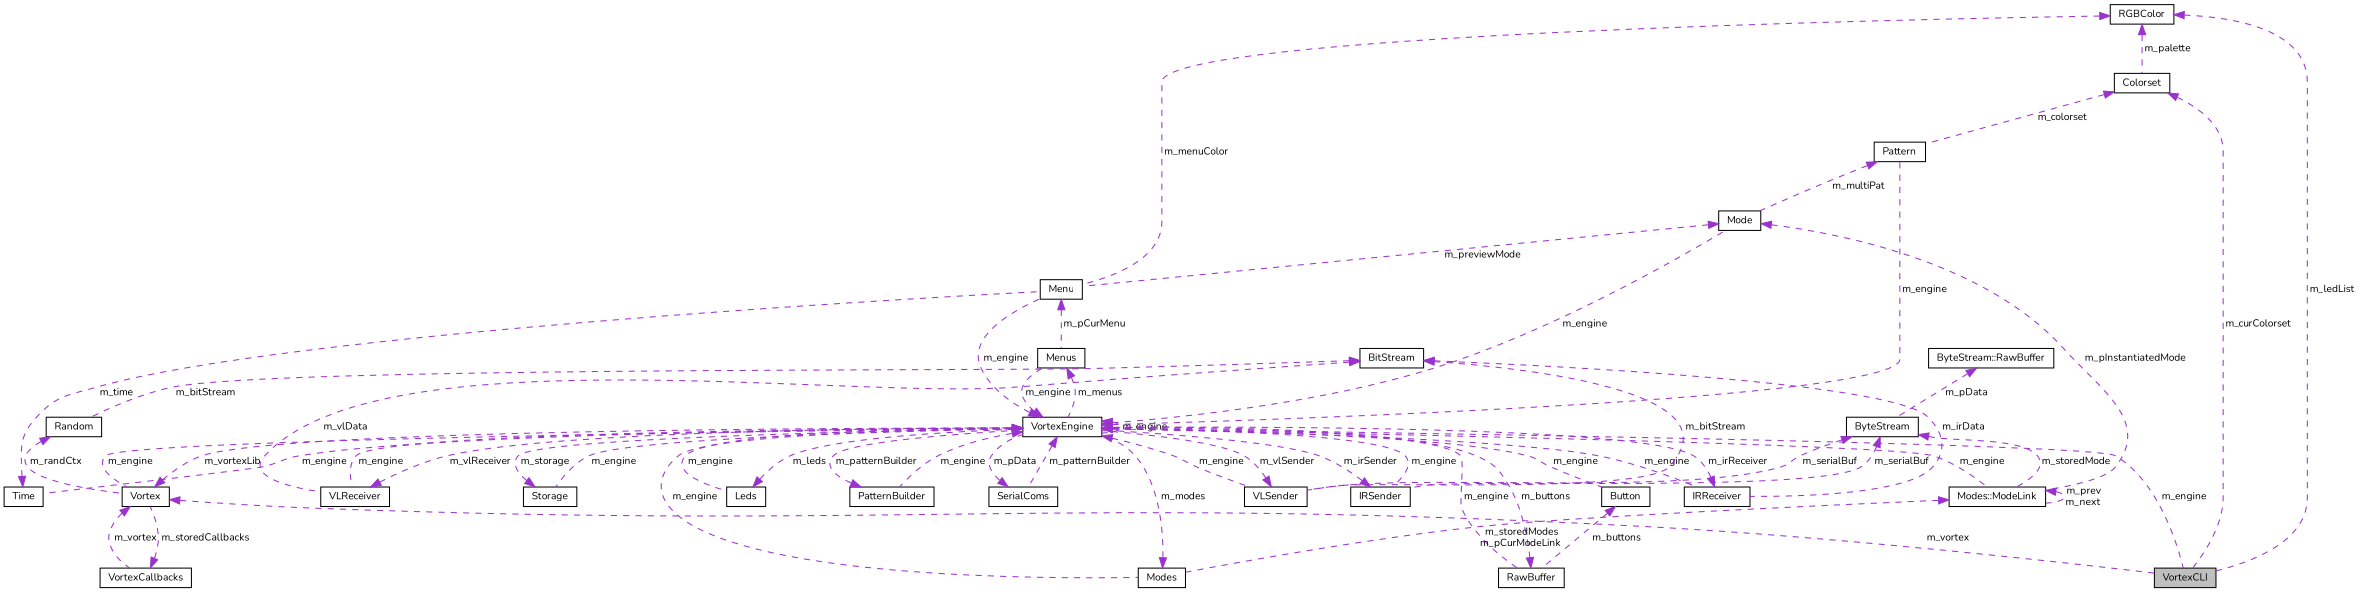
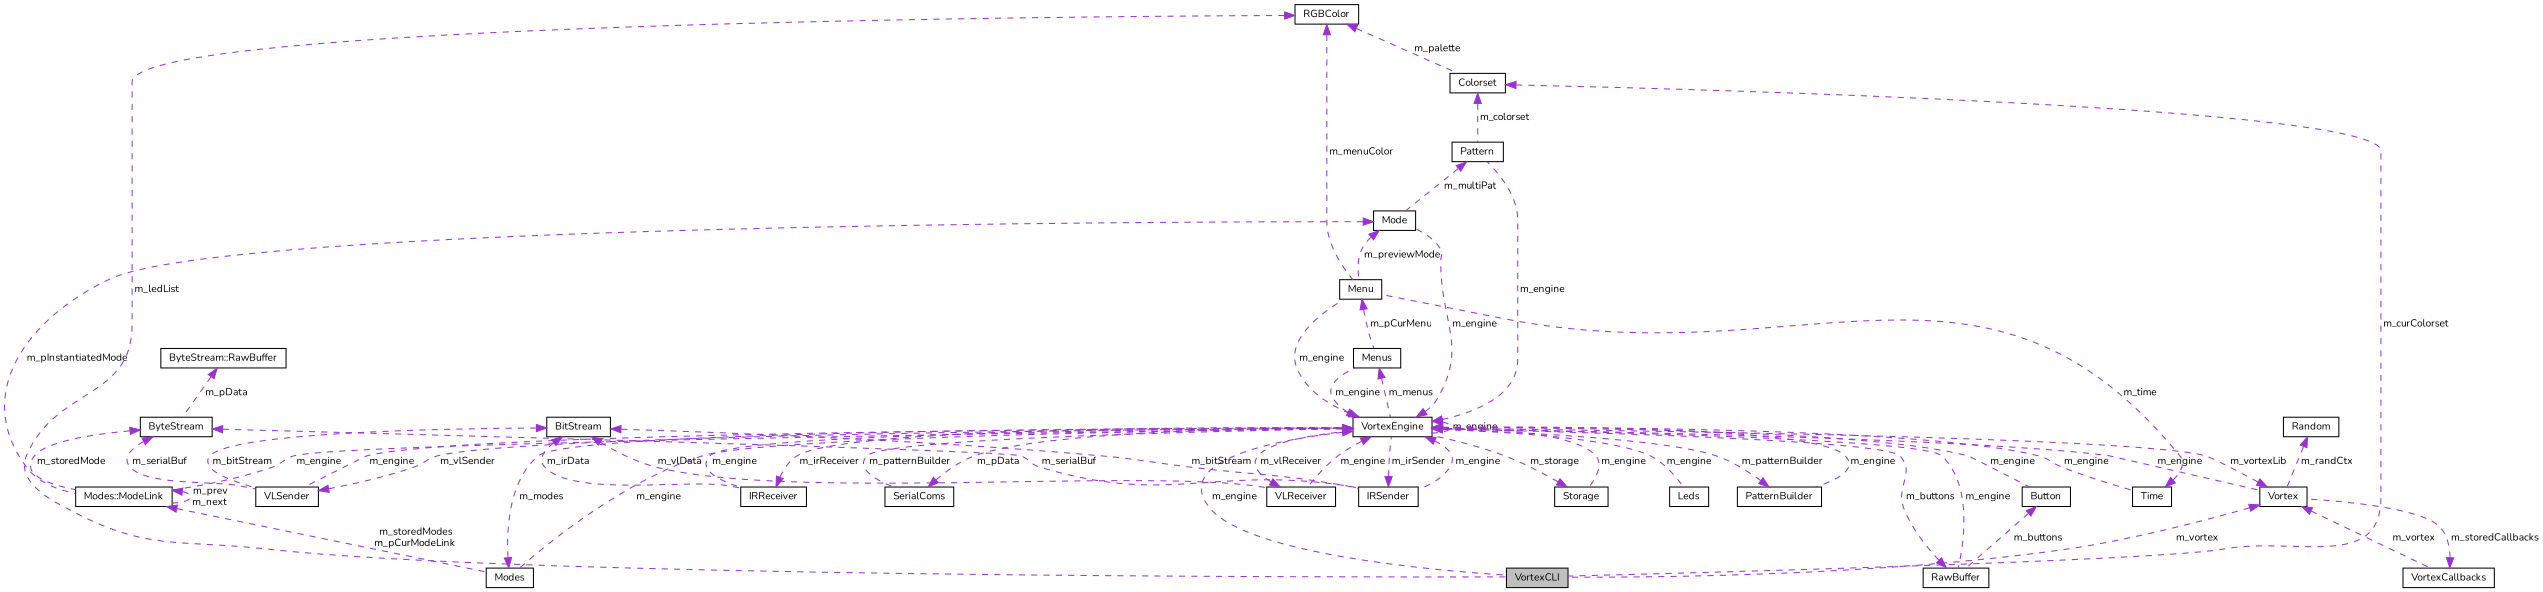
edge "Random" -> "BitStream": now "IRSender" -> "BitStream"
edge "VortexEngine" -> "Leds": removed, label "m_leds"
